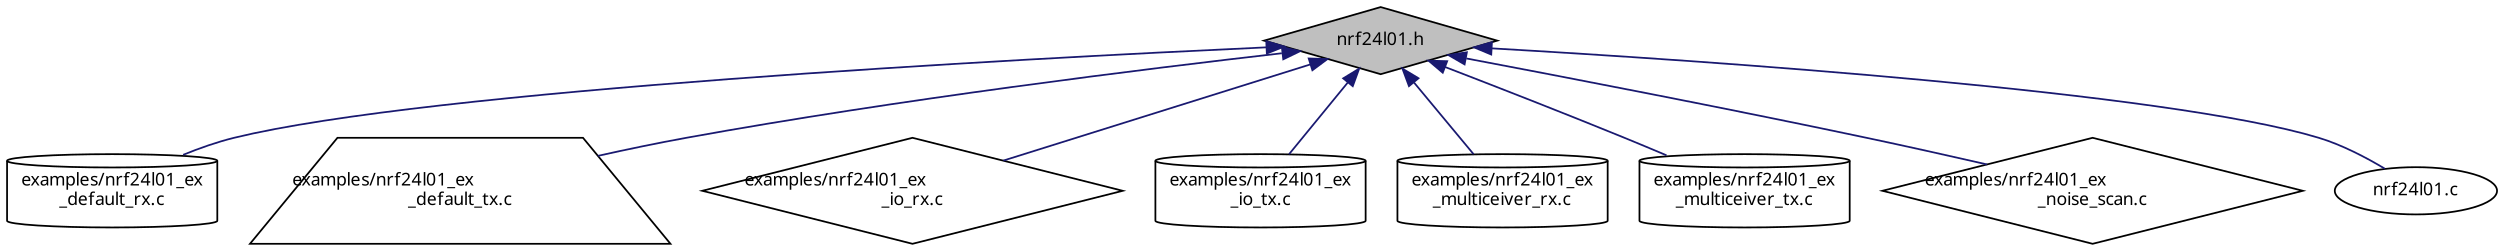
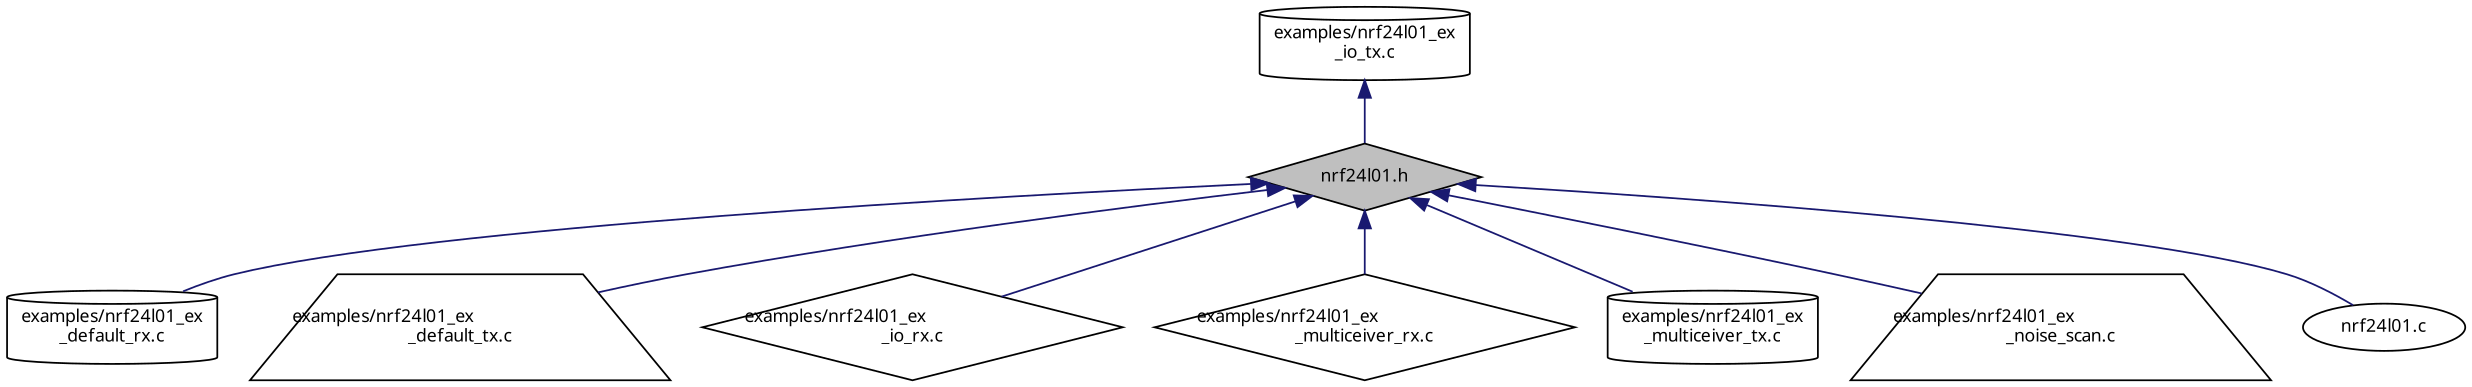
edge "examples/nrf24l01_ex _io_tx.c" -> "nrf24l01.h": reversed
node "examples/nrf24l01_ex _multiceiver_rx.c": shape cylinder -> diamond
node "examples/nrf24l01_ex _noise_scan.c": shape diamond -> trapezium
